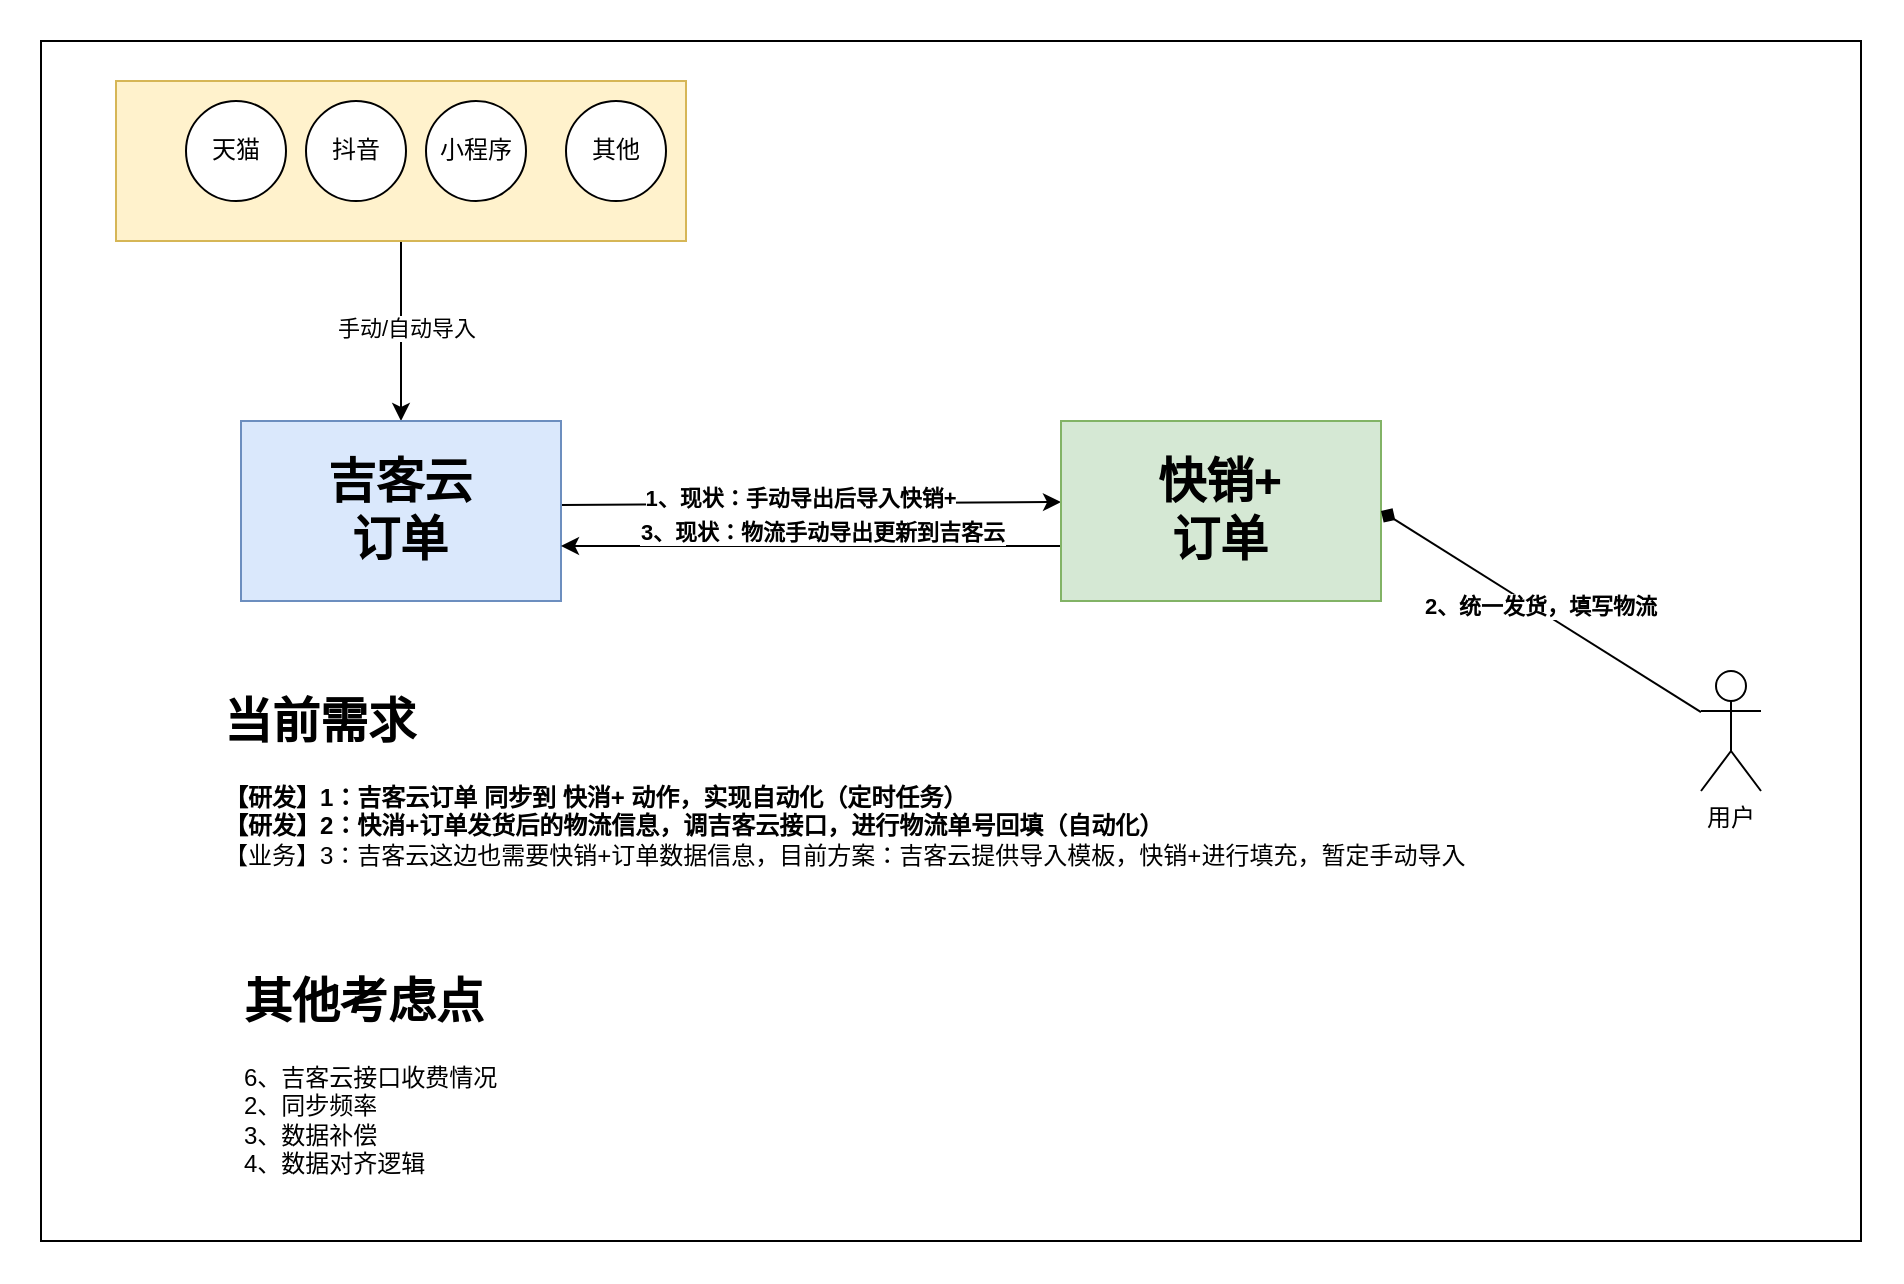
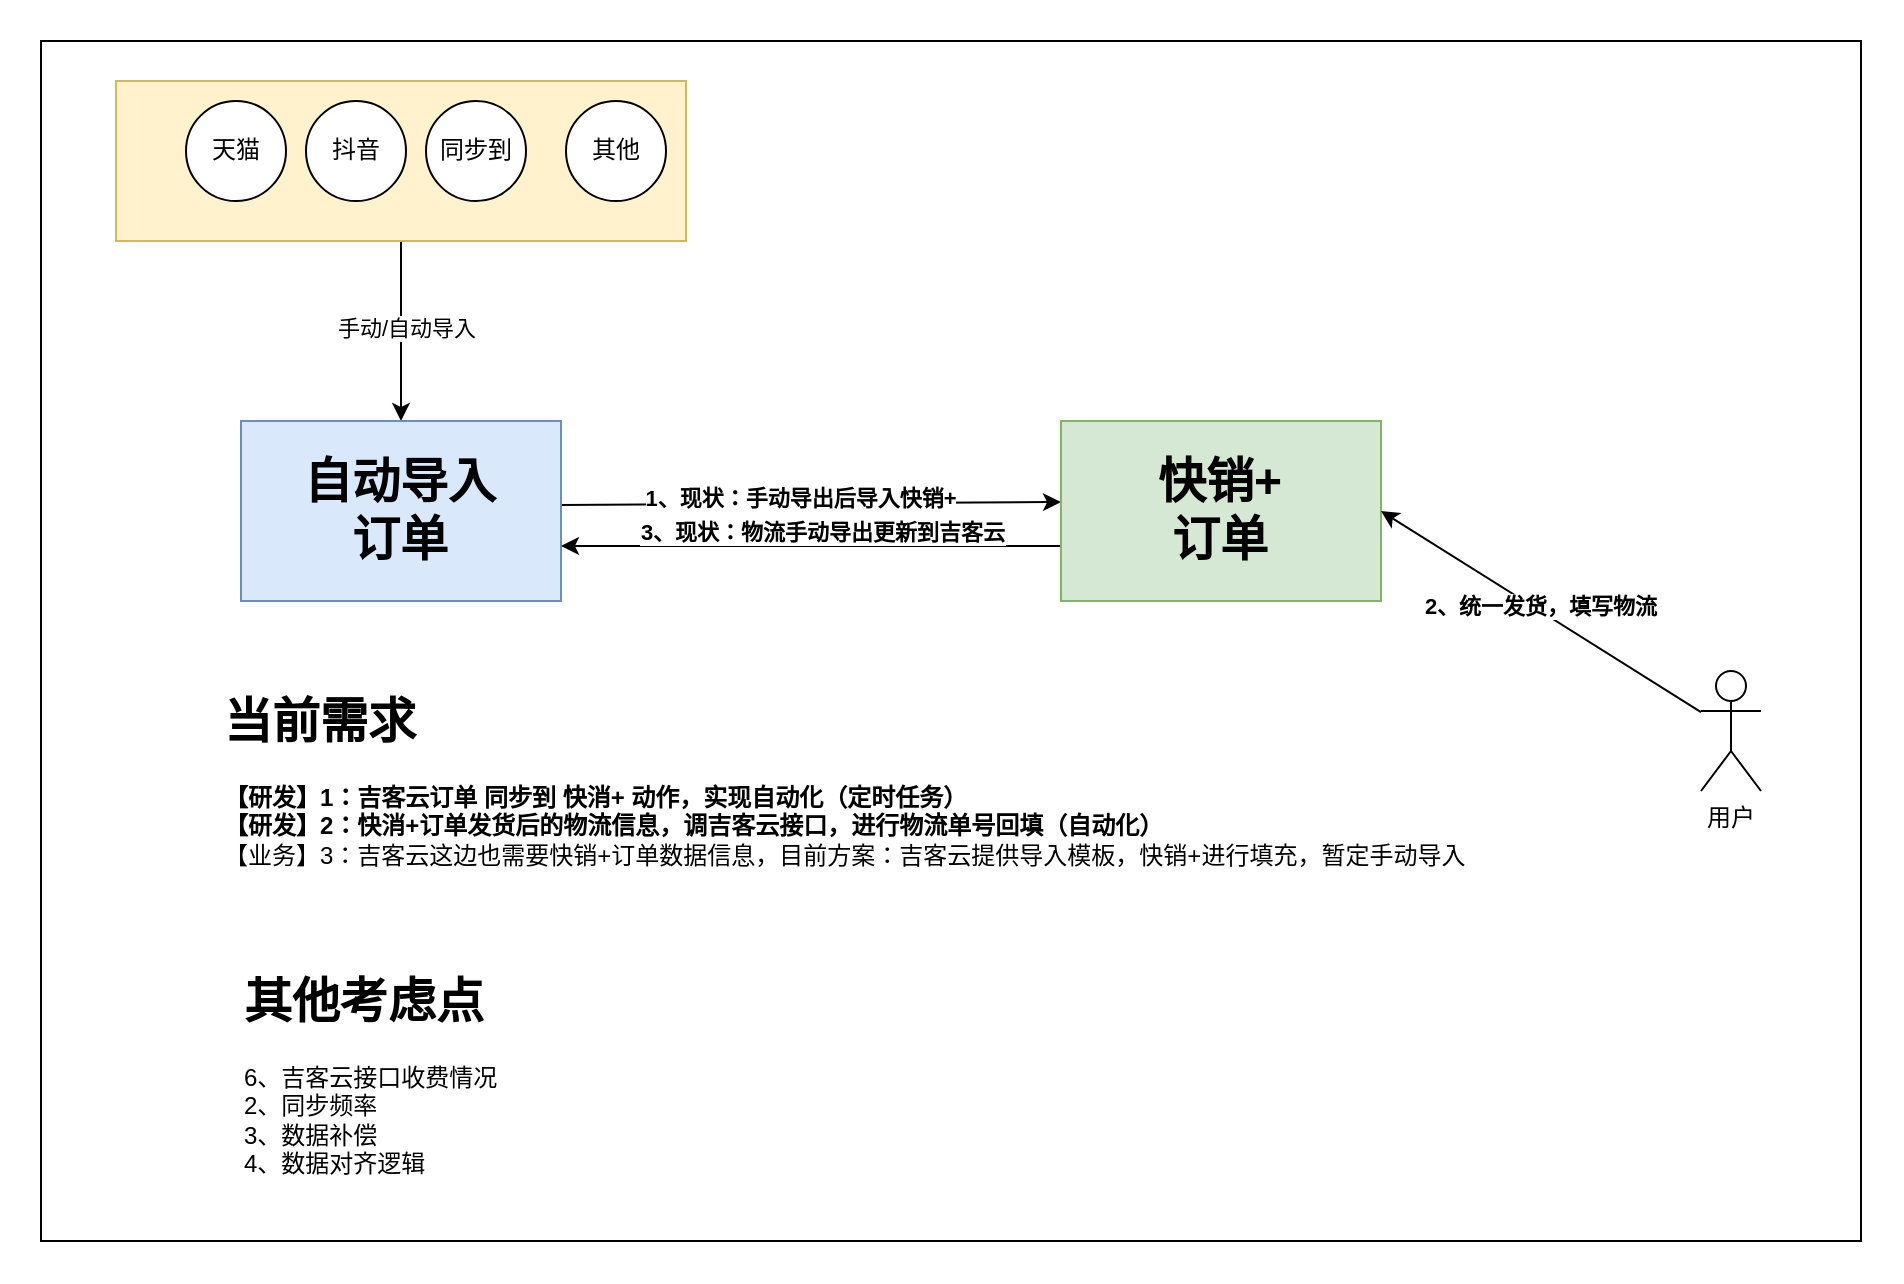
node "小程序": label "小程序" -> "同步到"
node "吉客云 订单": label "吉客云 订单" -> "自动导入 订单"
edge "用户" -> "快销+ 订单": arrowhead diamond -> classic
